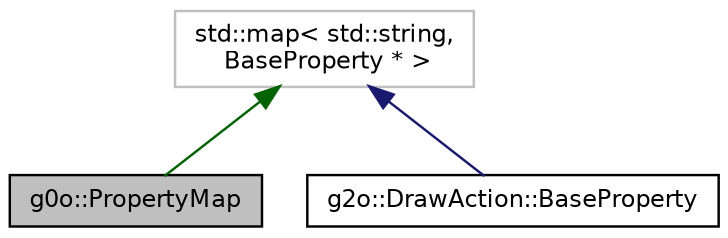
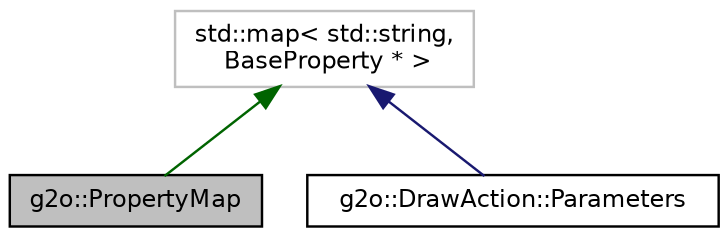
node "g0o::PropertyMap": label "g0o::PropertyMap" -> "g2o::PropertyMap"
node "g2o::DrawAction::BaseProperty": label "g2o::DrawAction::BaseProperty" -> "g2o::DrawAction::Parameters"
